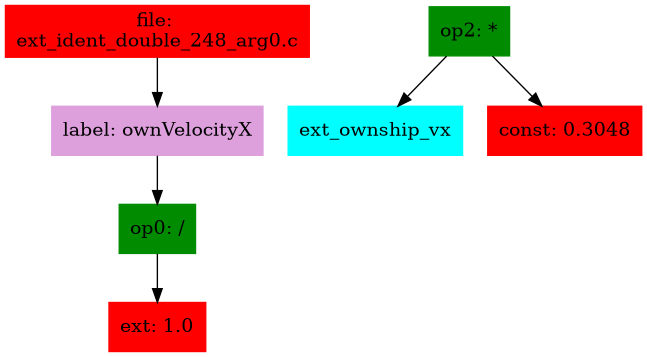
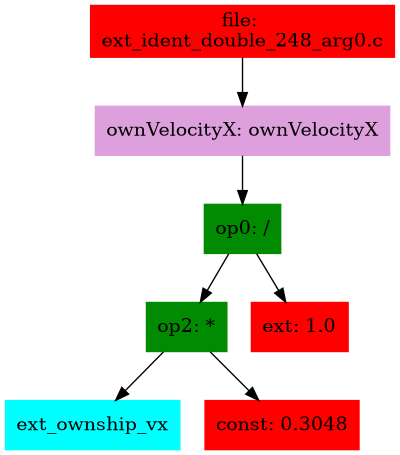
node "label: ownVelocityX": label "label: ownVelocityX" -> "ownVelocityX: ownVelocityX"
edge "op0: /" -> "op2: *": added
